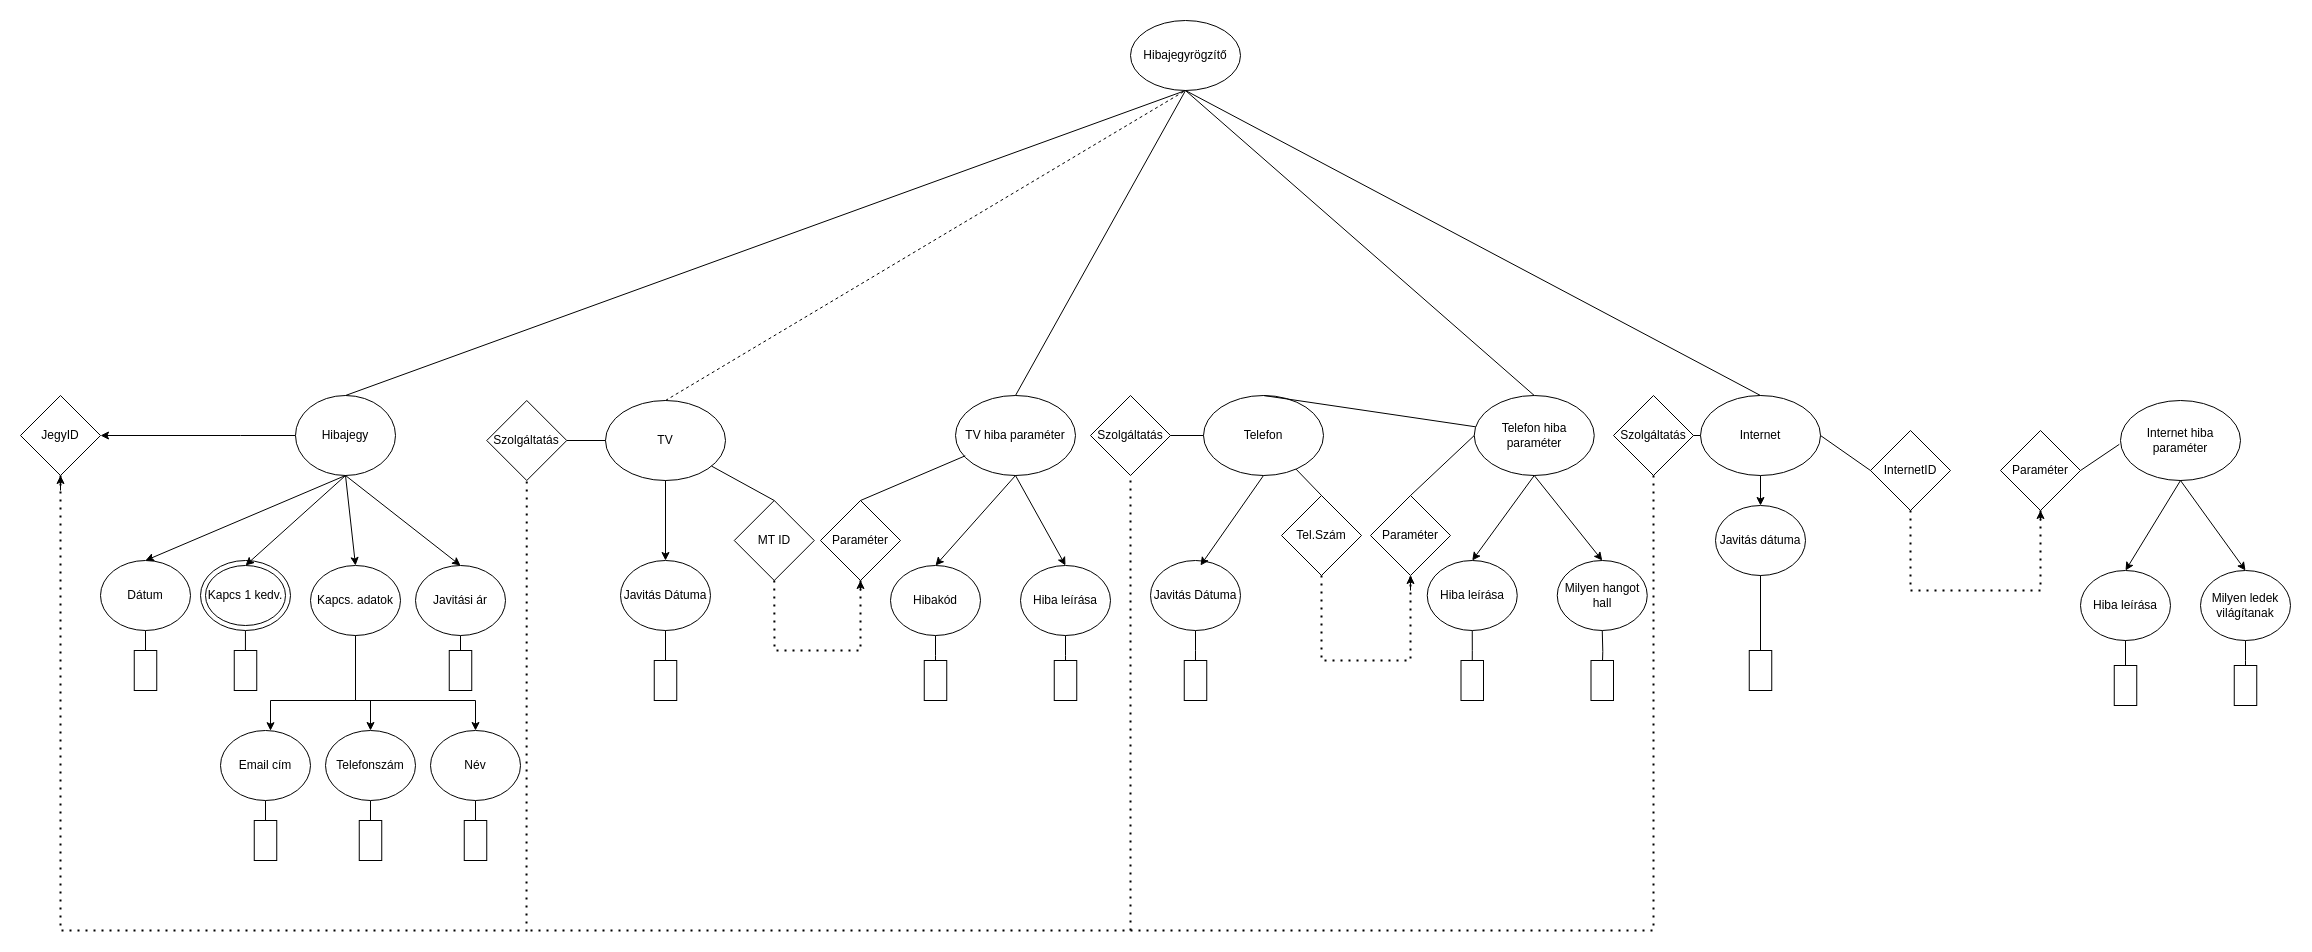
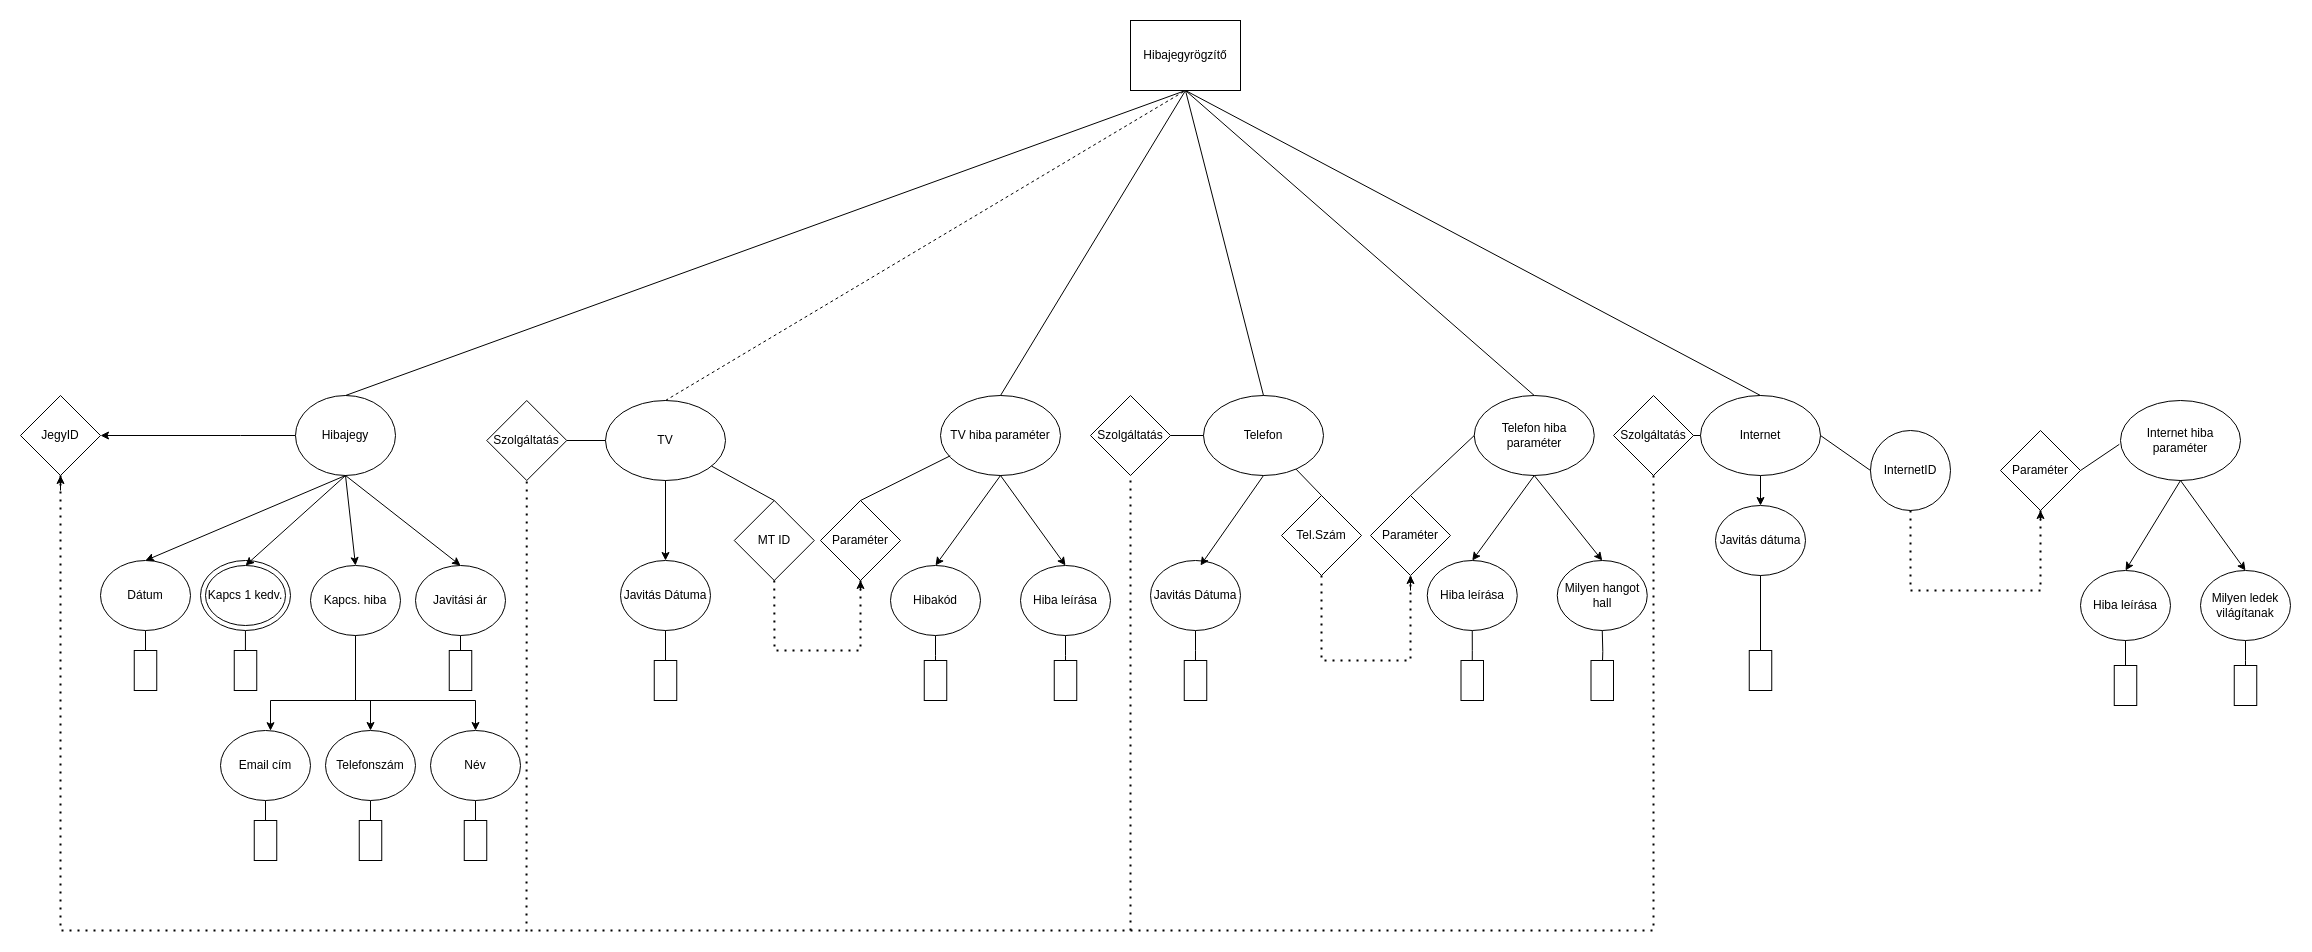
node "Hibajegyrögzítő": shape ellipse -> rectangle
edge "Telefon" -- "Telefon hiba paraméter": now "Telefon" -- "Hibajegyrögzítő"
node "TV hiba paraméter": moved (1016, 436) -> (1001, 436)
node "InternetID": shape diamond -> ellipse
node "Kapcs. adatok": label "Kapcs. adatok" -> "Kapcs. hiba"
